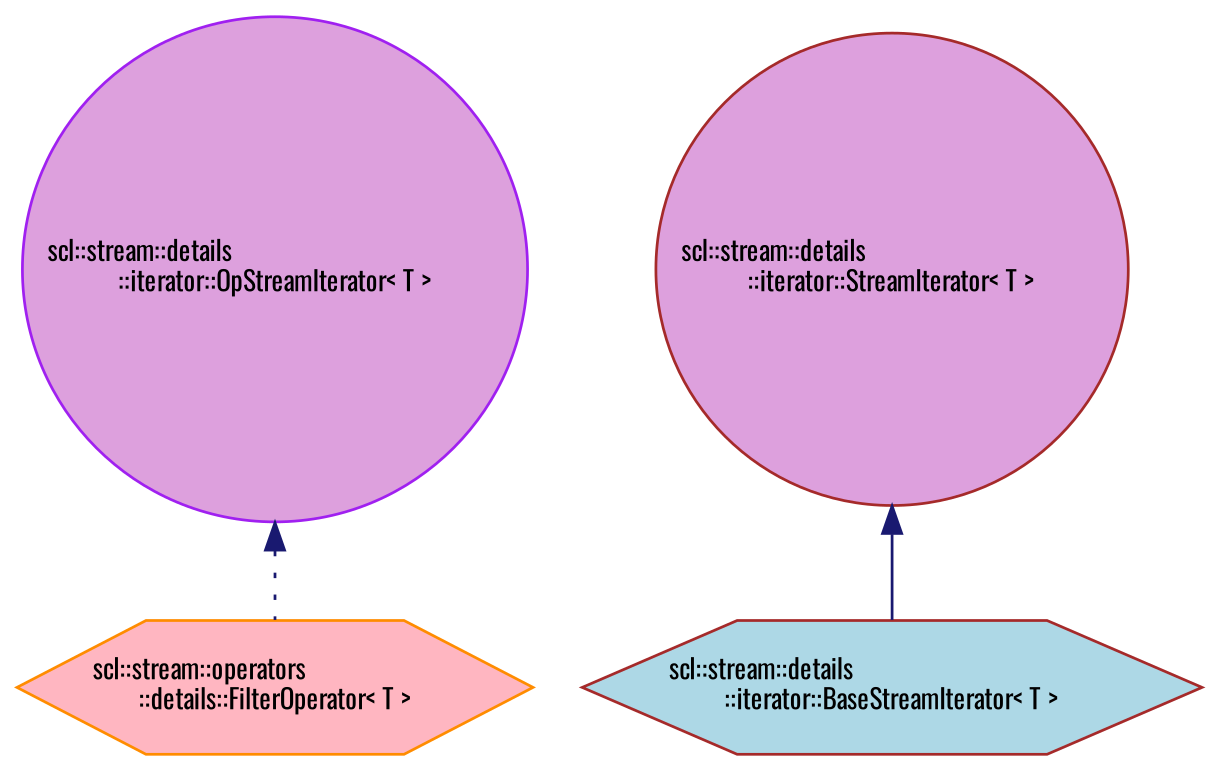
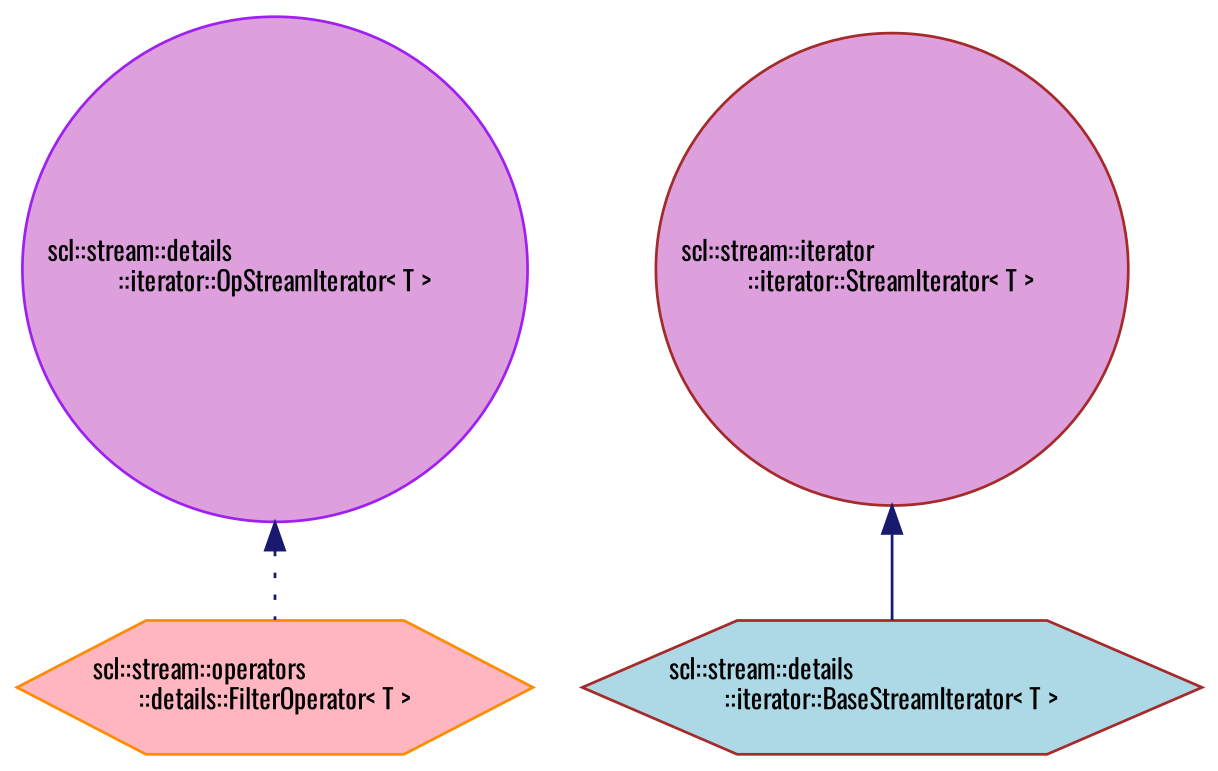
node "scl::stream::details ::iterator::StreamIterator< T >": label "scl::stream::details ::iterator::StreamIterator< T >" -> "scl::stream::iterator ::iterator::StreamIterator< T >"
